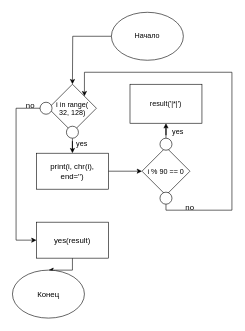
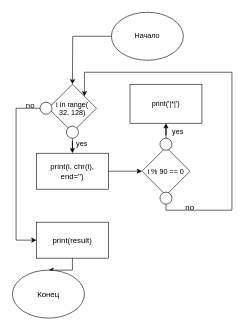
node "result('|*|')": label "result('|*|')" -> "print('|*|')"
node "yes(result)": label "yes(result)" -> "print(result)"
